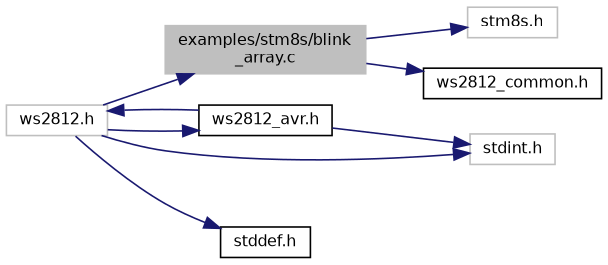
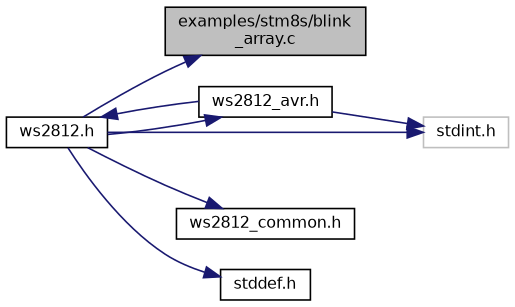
node "stm8s.h": removed
node "examples/stm8s/blink _array.c": color grey75 -> black
edge "examples/stm8s/blink _array.c" -> "ws2812_common.h": now "ws2812.h" -> "ws2812_common.h"
node "ws2812.h": color grey75 -> black
